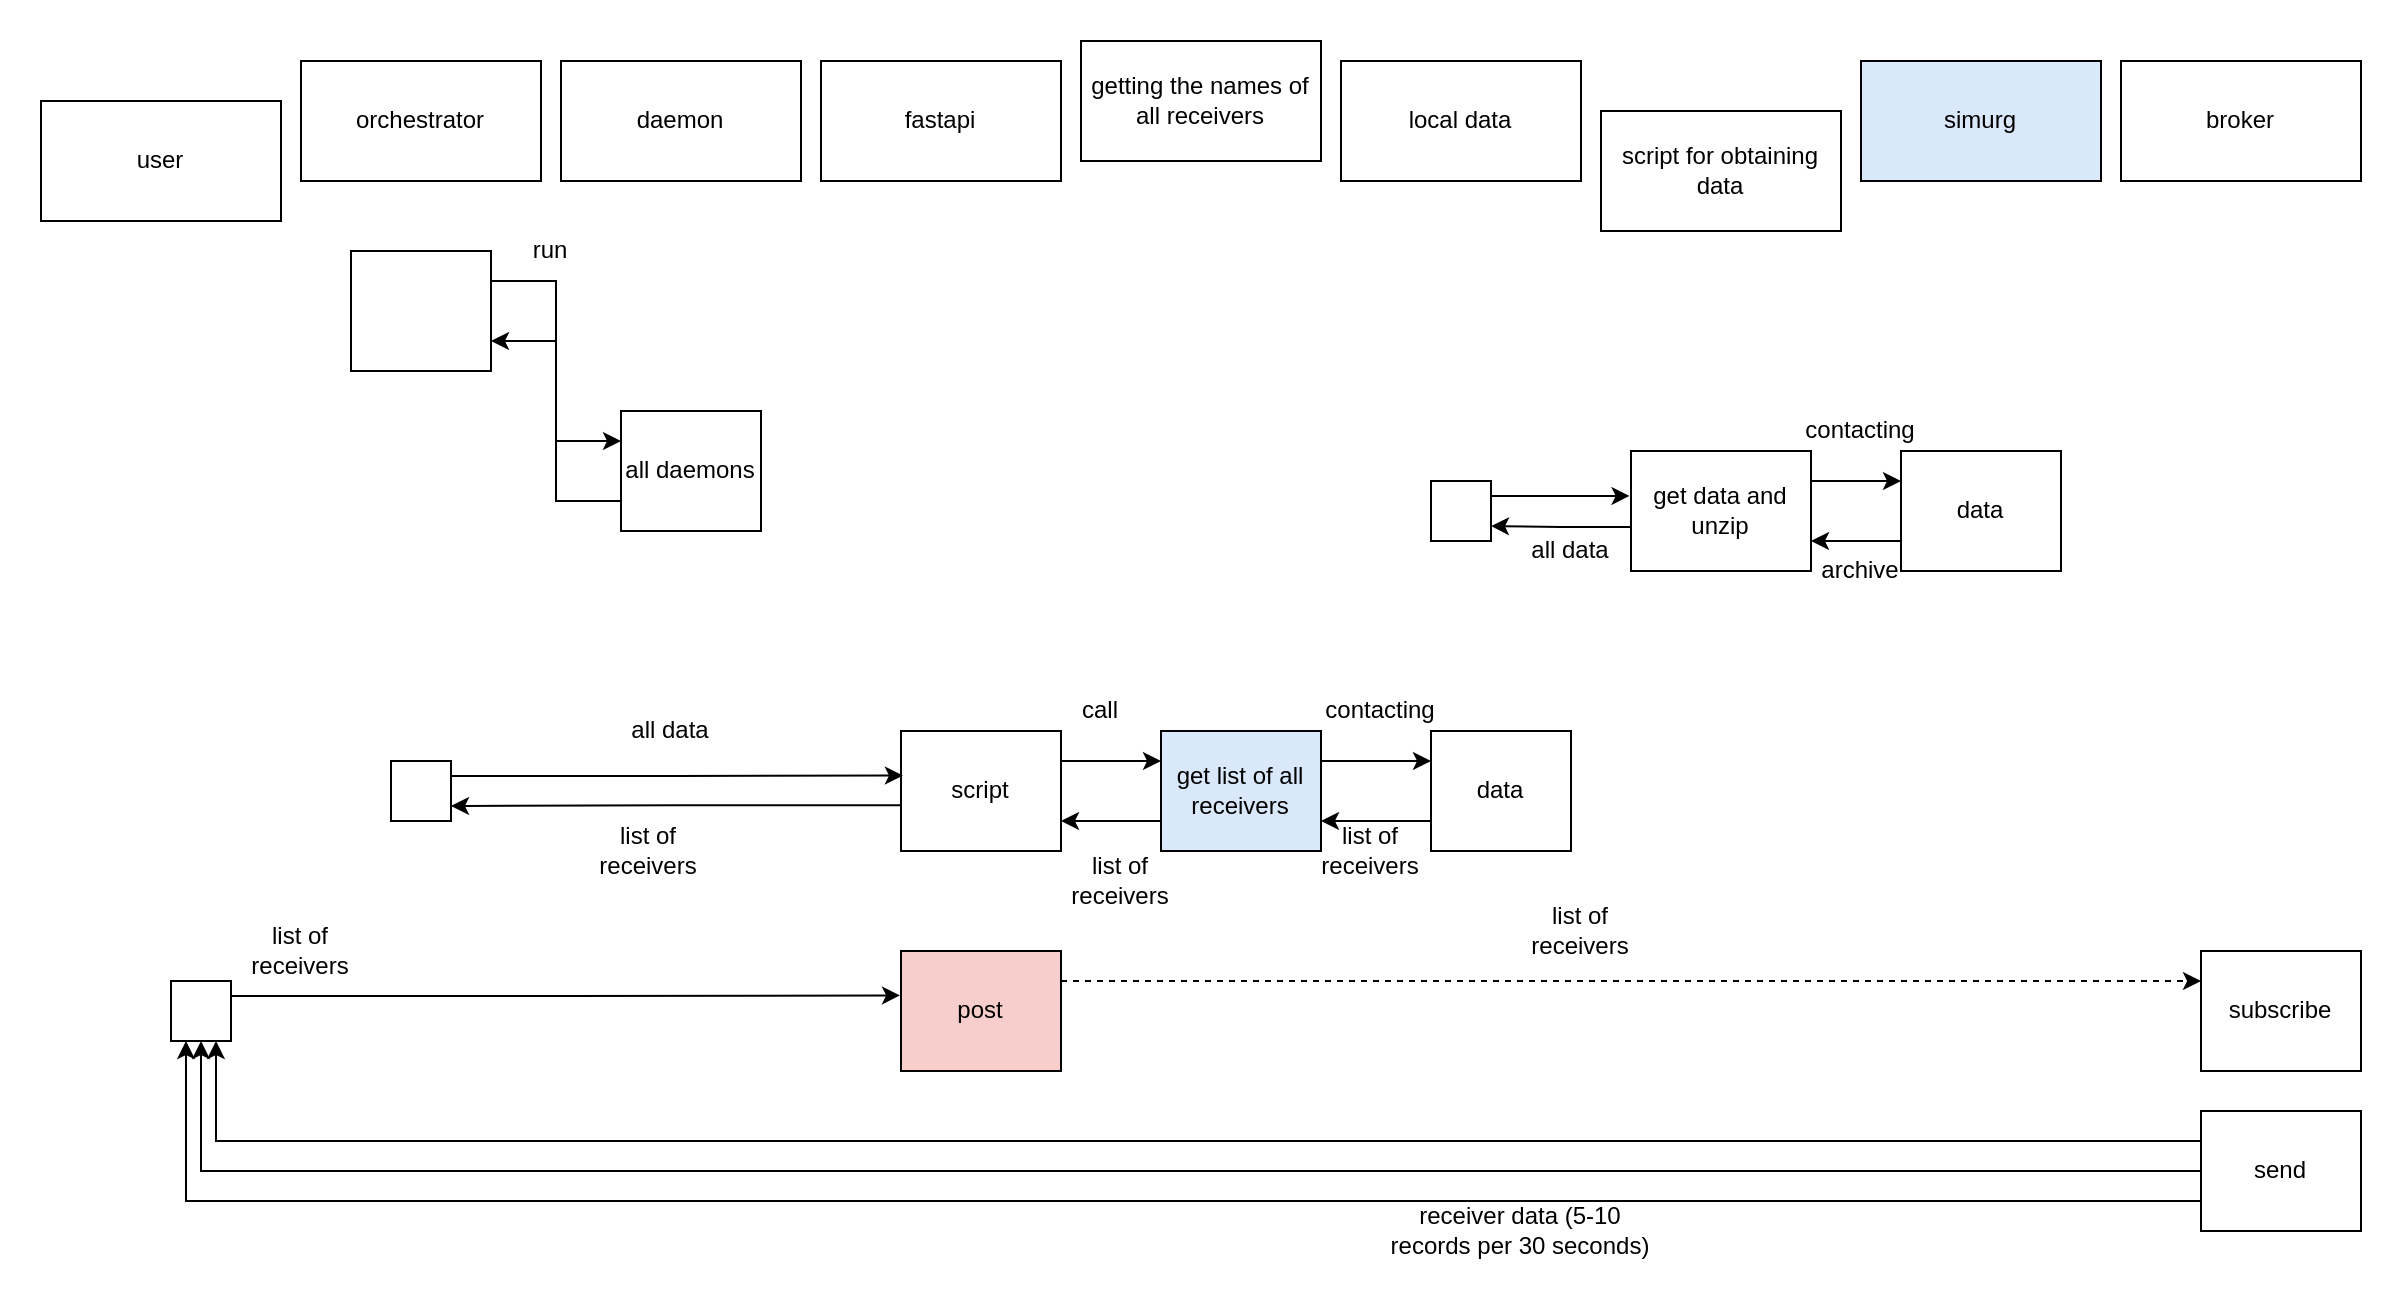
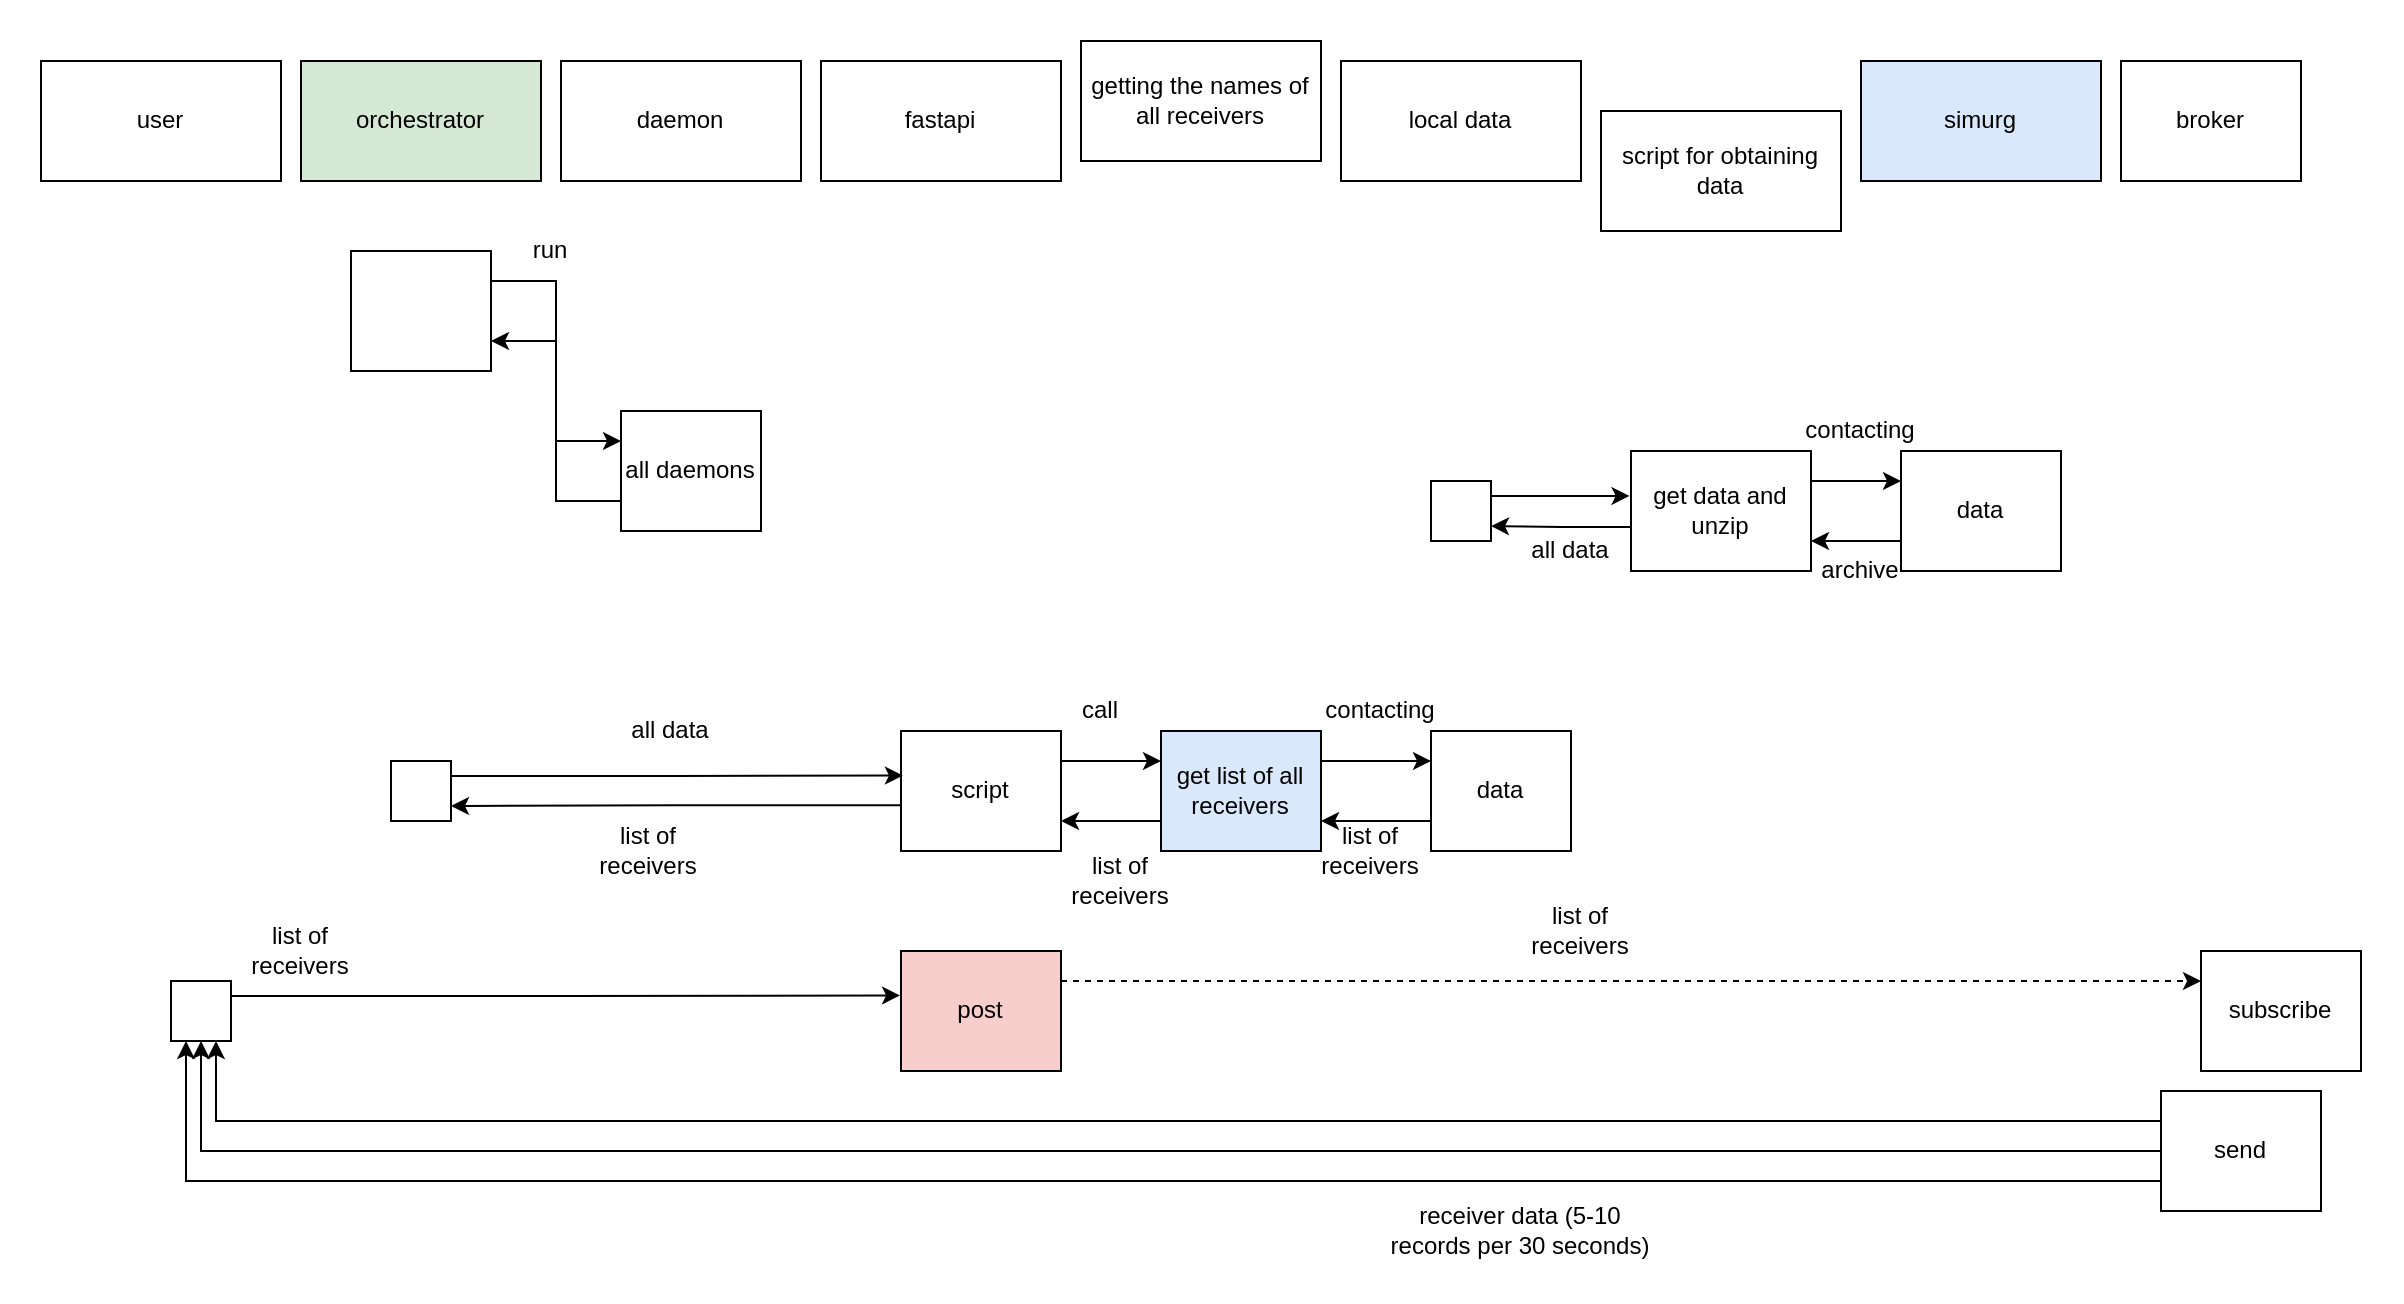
node "orchestrator": fillcolor #ffffff -> #d5e8d4
node "broker": size 240x120 -> 180x120
node "user": moved (161, 161) -> (161, 121)
node "send": moved (2281, 1171) -> (2241, 1151)
